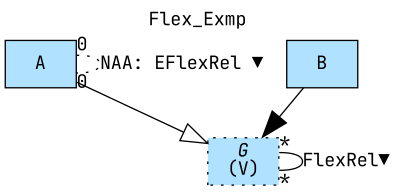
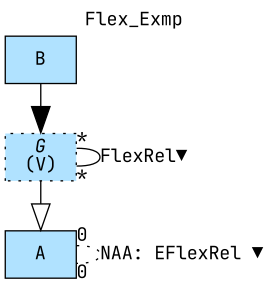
edge "A" -> "G": reversed
